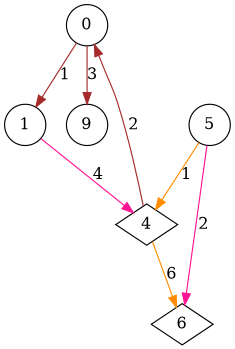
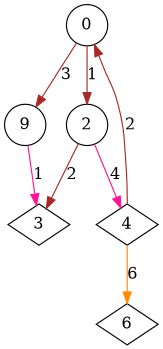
node "1": label "1" -> "2"
node "5": removed
node "3": added
